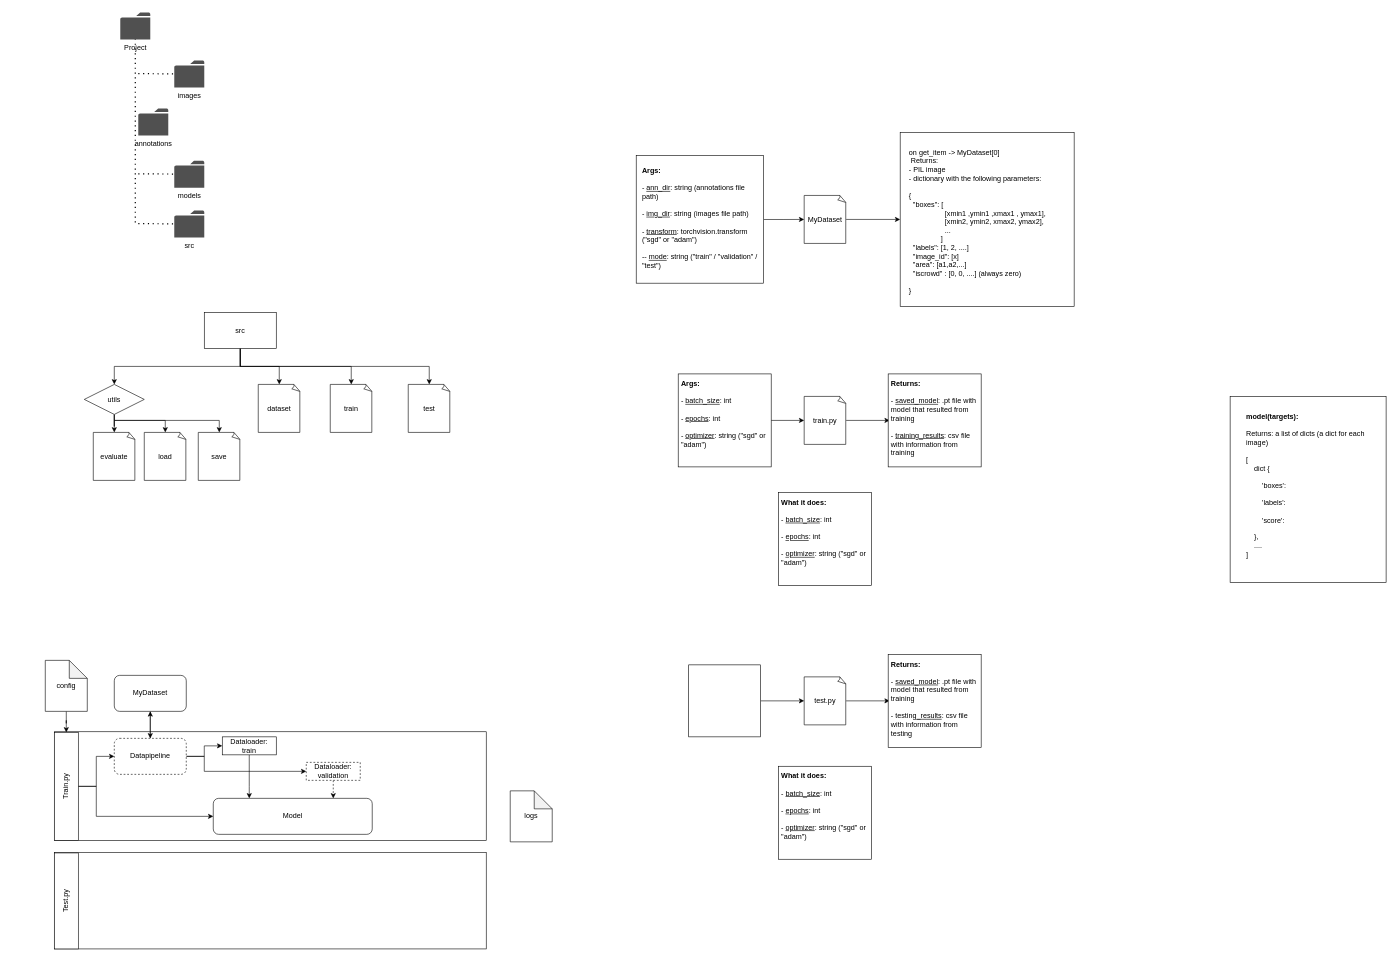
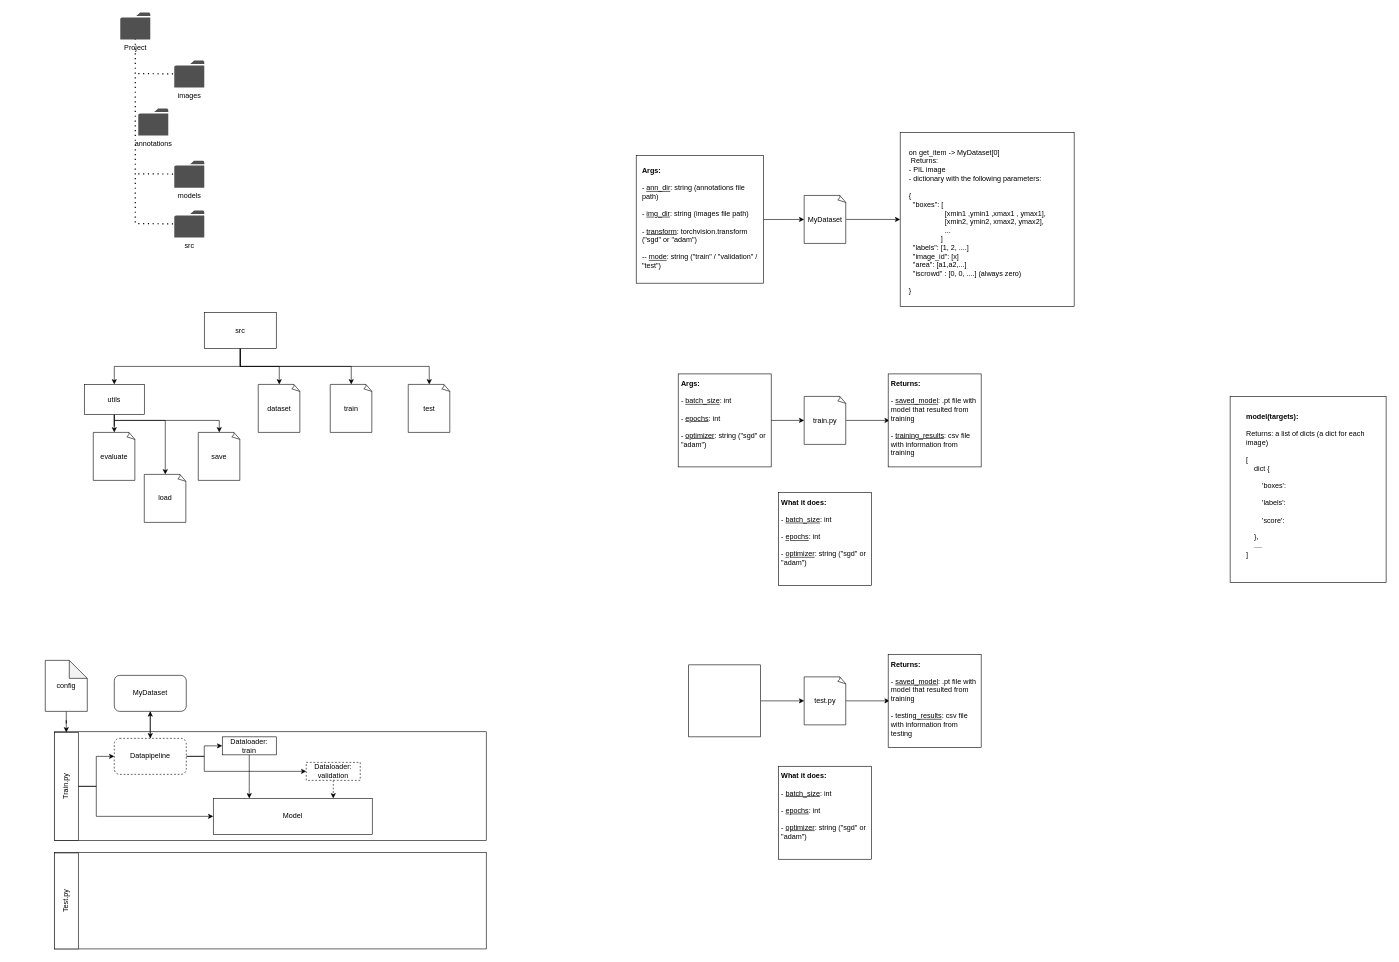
node "utils": shape diamond -> rectangle
node "load": moved (165, 456) -> (165, 498)
node "Model": shape rounded rectangle -> rectangle
node "logs": removed
